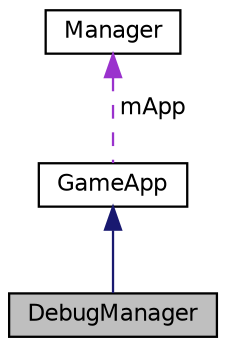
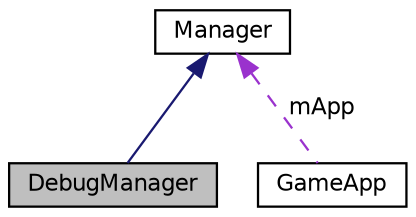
edge "DebugManager" -> "GameApp": now "DebugManager" -> "Manager"
